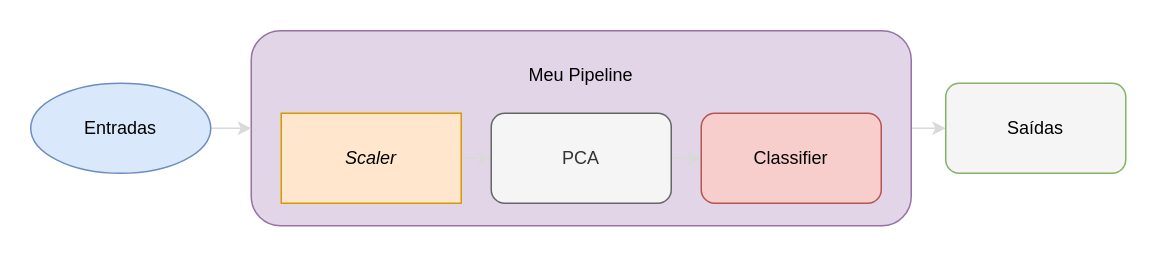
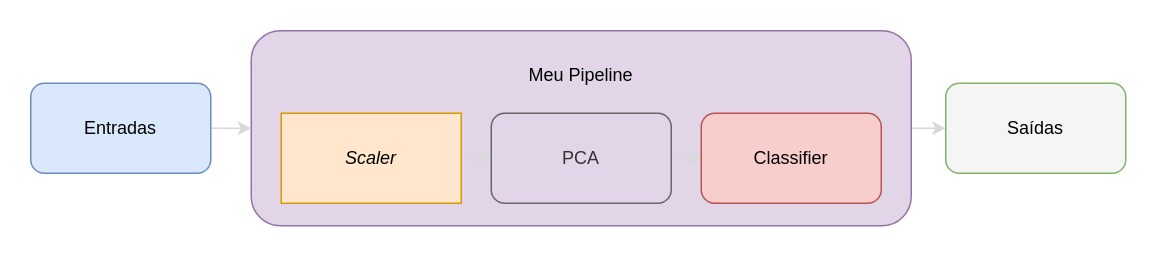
node "Entradas": shape ellipse -> rounded rectangle
node "PCA": fillcolor #f5f5f5 -> #e1d5e7
